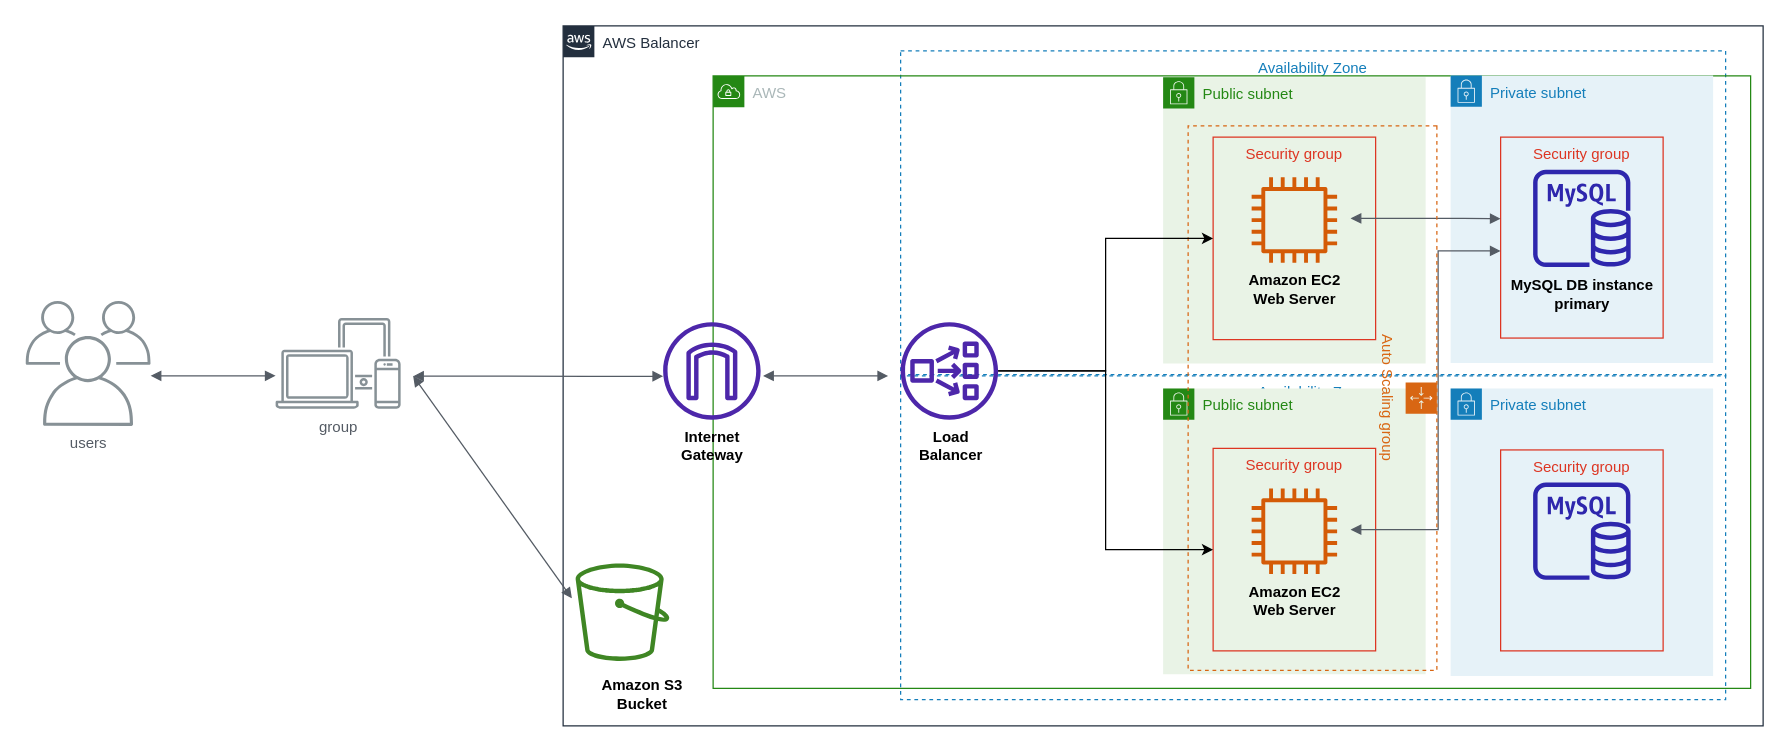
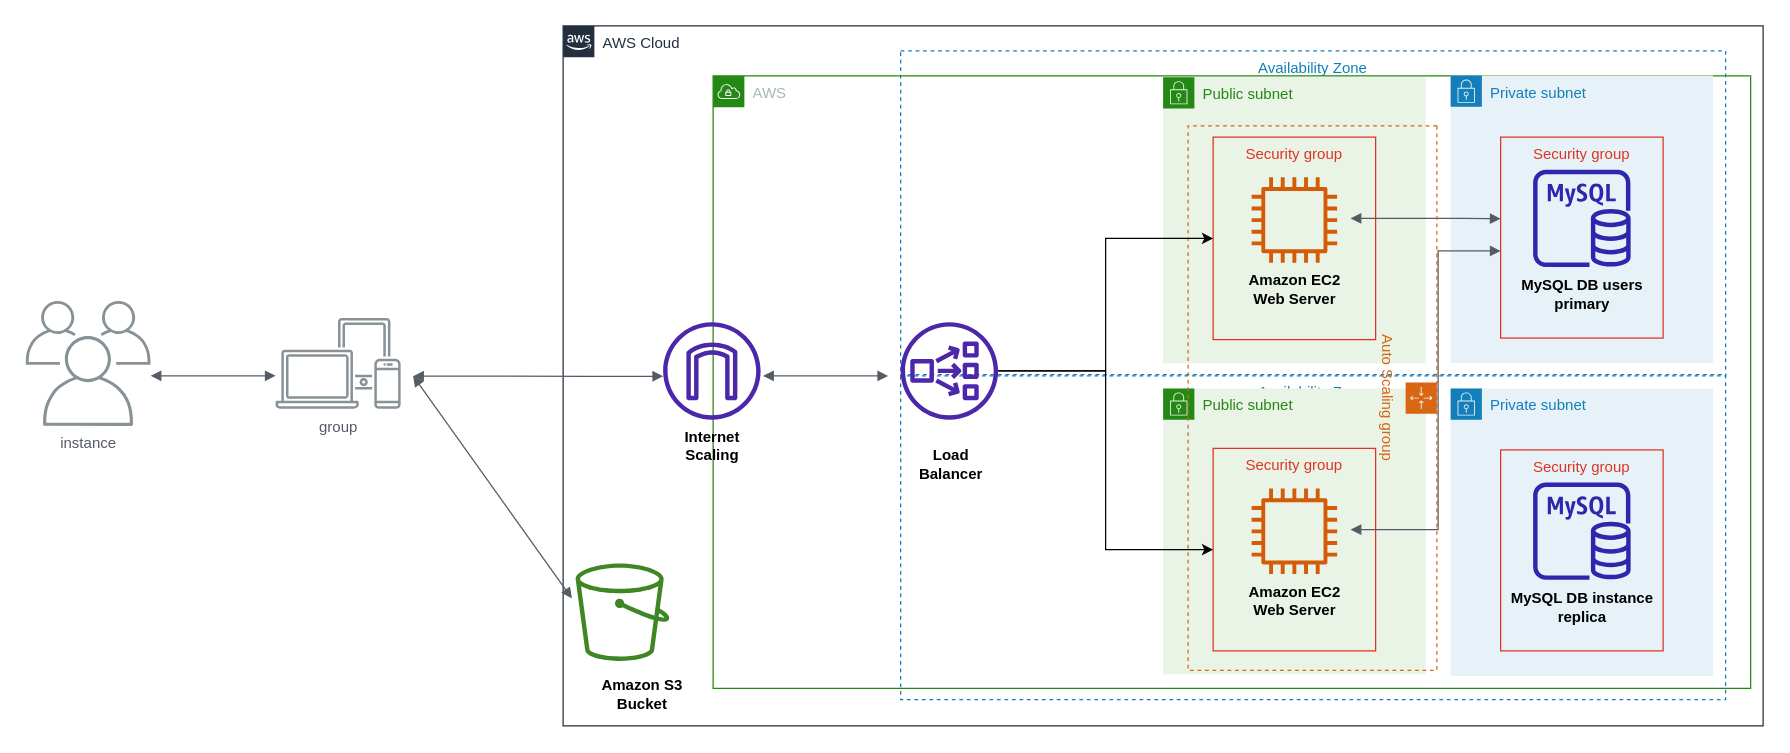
node "AWS Balancer": label "AWS Balancer" -> "AWS Cloud"
node "MySQL DB instance primary": label "MySQL DB instance primary" -> "MySQL DB users primary"
node "users": label "users" -> "instance"
node "Internet Gateway": label "Internet Gateway" -> "Internet Scaling"
node "Load Balancer": moved (951, 446) -> (951, 464)
node "MySQL DB instance replica": added
